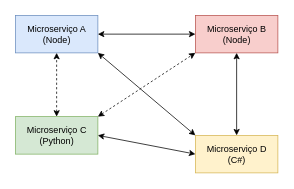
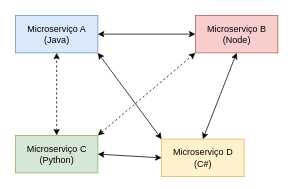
node "Microserviço A (Node)": label "Microserviço A (Node)" -> "Microserviço A (Java)"
node "Microserviço C (Python)": moved (57, 135) -> (57, 154)
node "Microserviço D (C#)": moved (237, 154) -> (203, 158)
